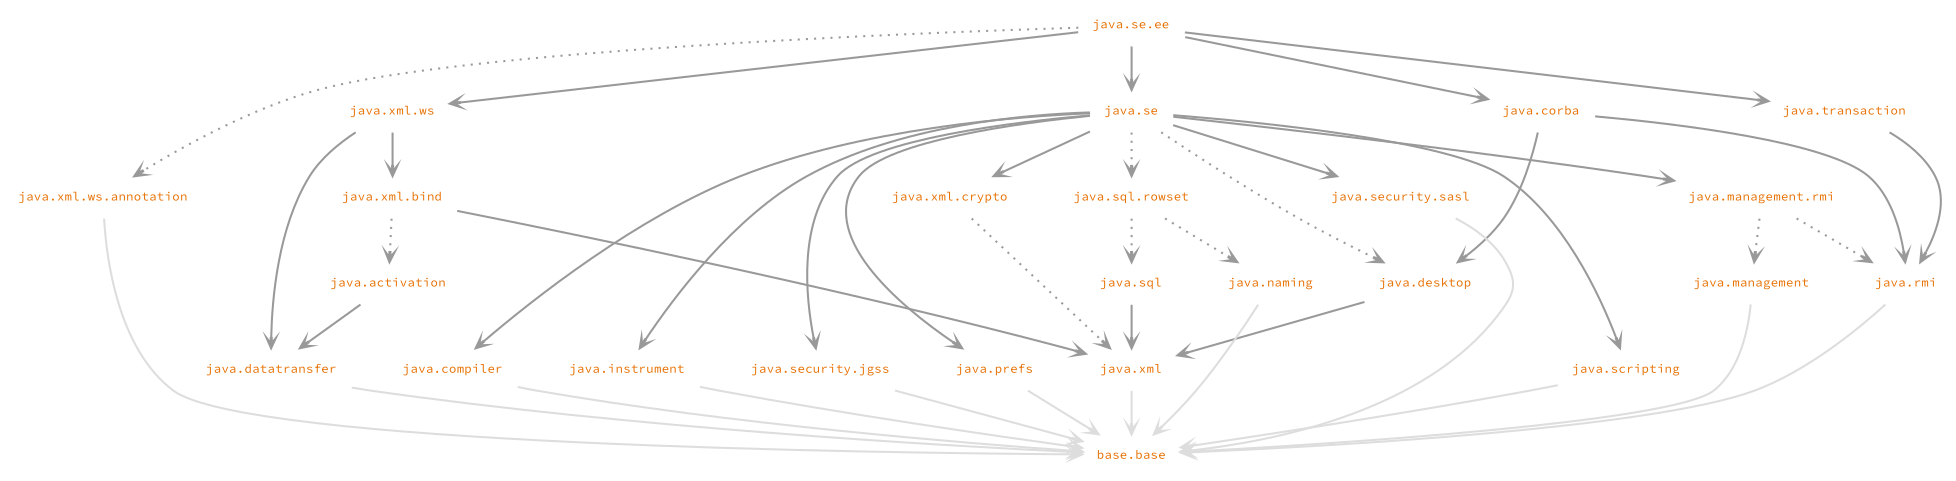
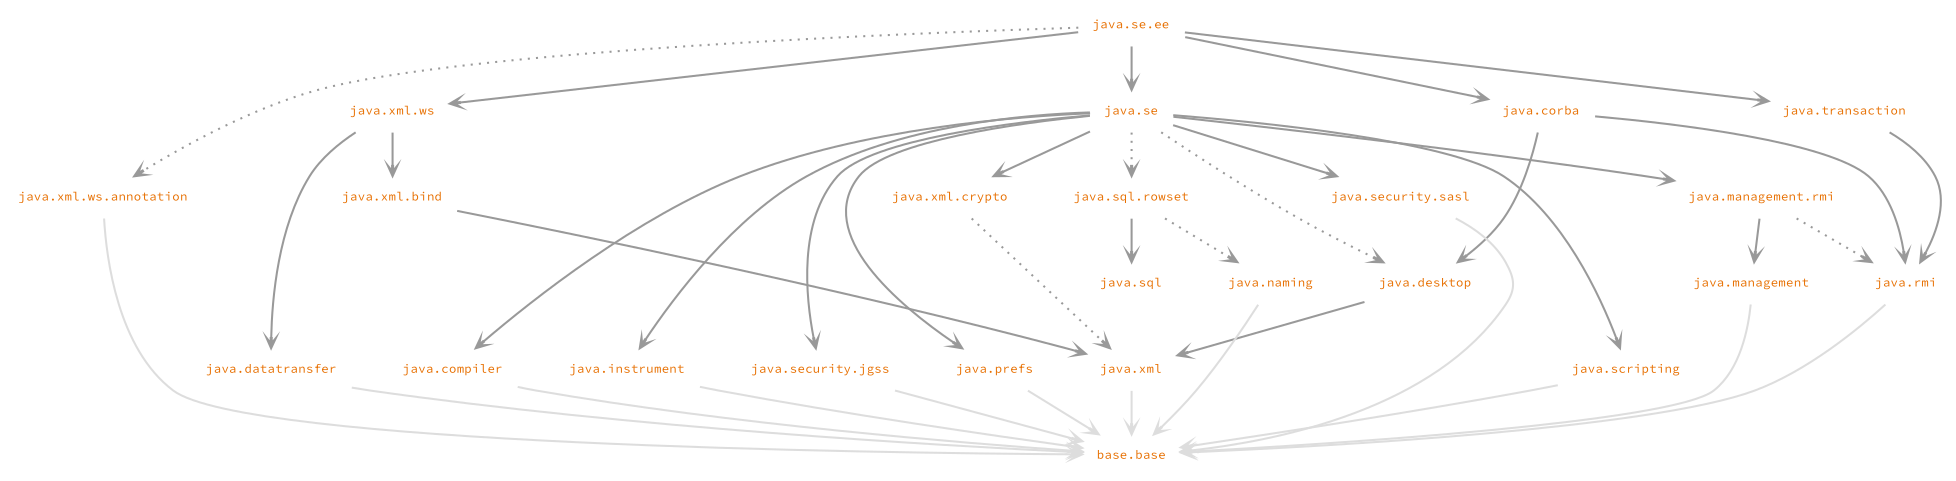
edge "java.sql.rowset" -> "java.sql": style dotted -> solid
edge "java.management.rmi" -> "java.management": style dotted -> solid
node "java.activation": removed
edge "java.sql" -> "java.xml": removed
